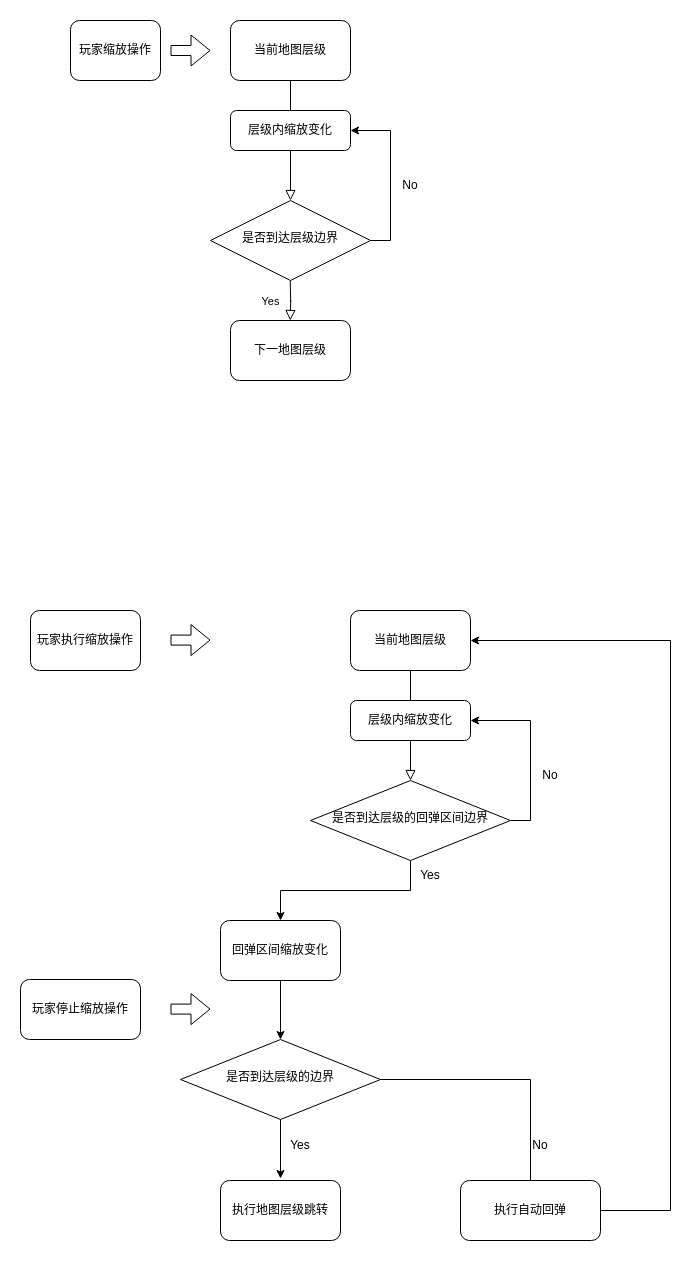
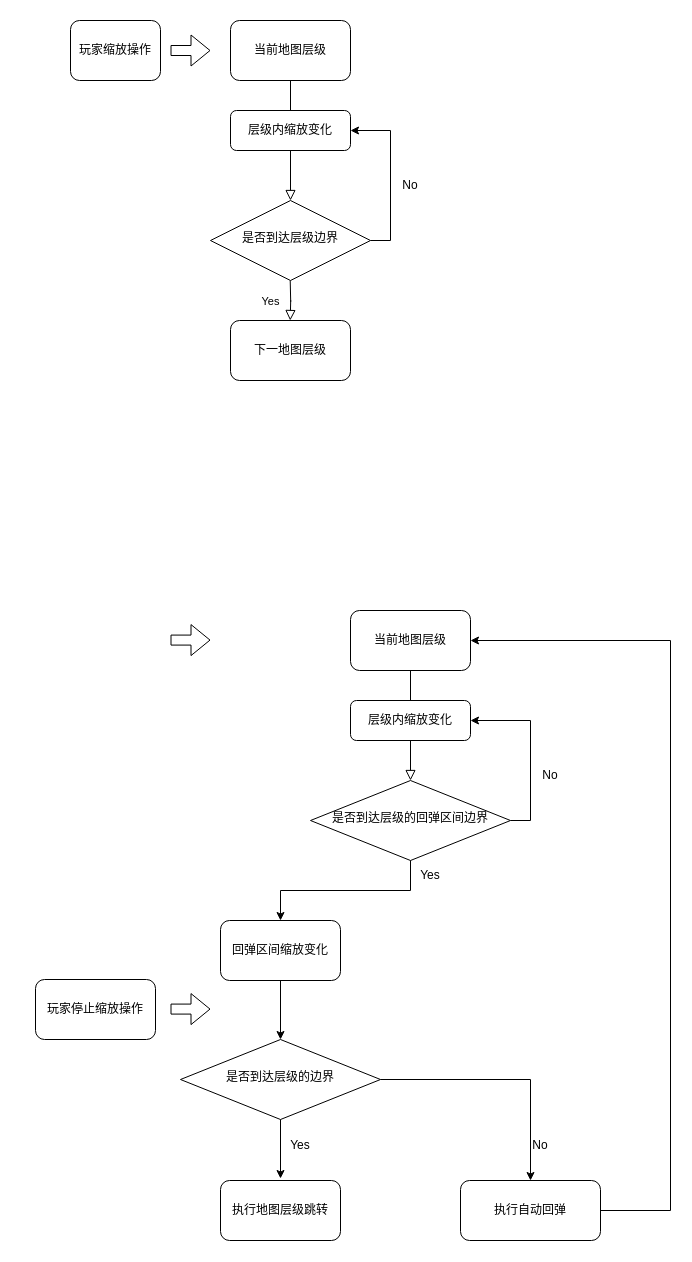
node "玩家执行缩放操作": removed
node "玩家停止缩放操作": moved (81, 1010) -> (96, 1010)
edge "是否到达层级的边界" -- "执行自动回弹": arrowhead none -> classic
